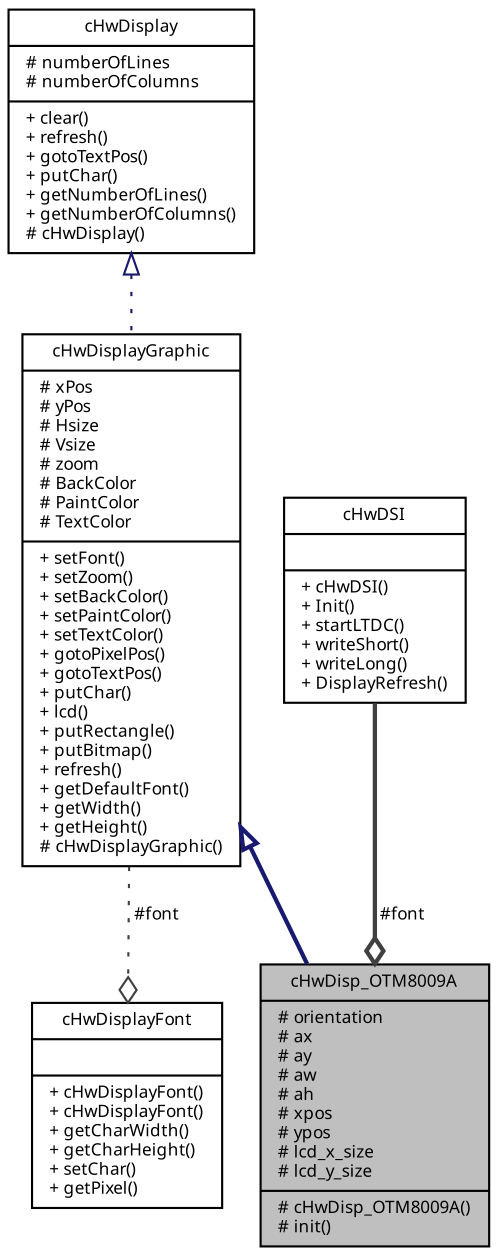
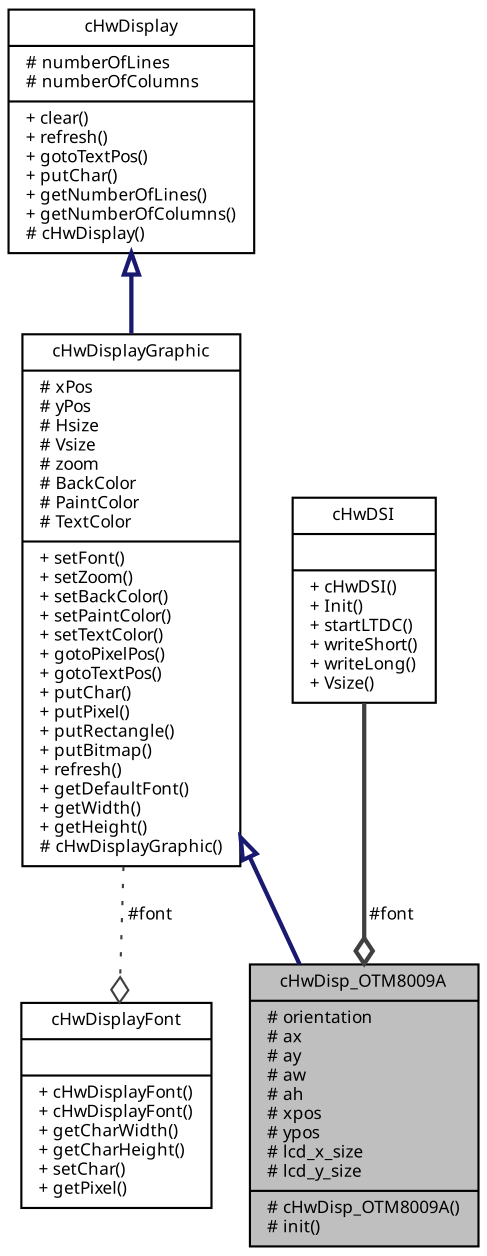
edge "cHwDisplayGraphic" -> "cHwDisplay": style dotted -> bold
node "cHwDSI": text "+ DisplayRefresh()" -> "+ Vsize()"
node "cHwDisplayGraphic": text "+ lcd()" -> "+ putPixel()"
